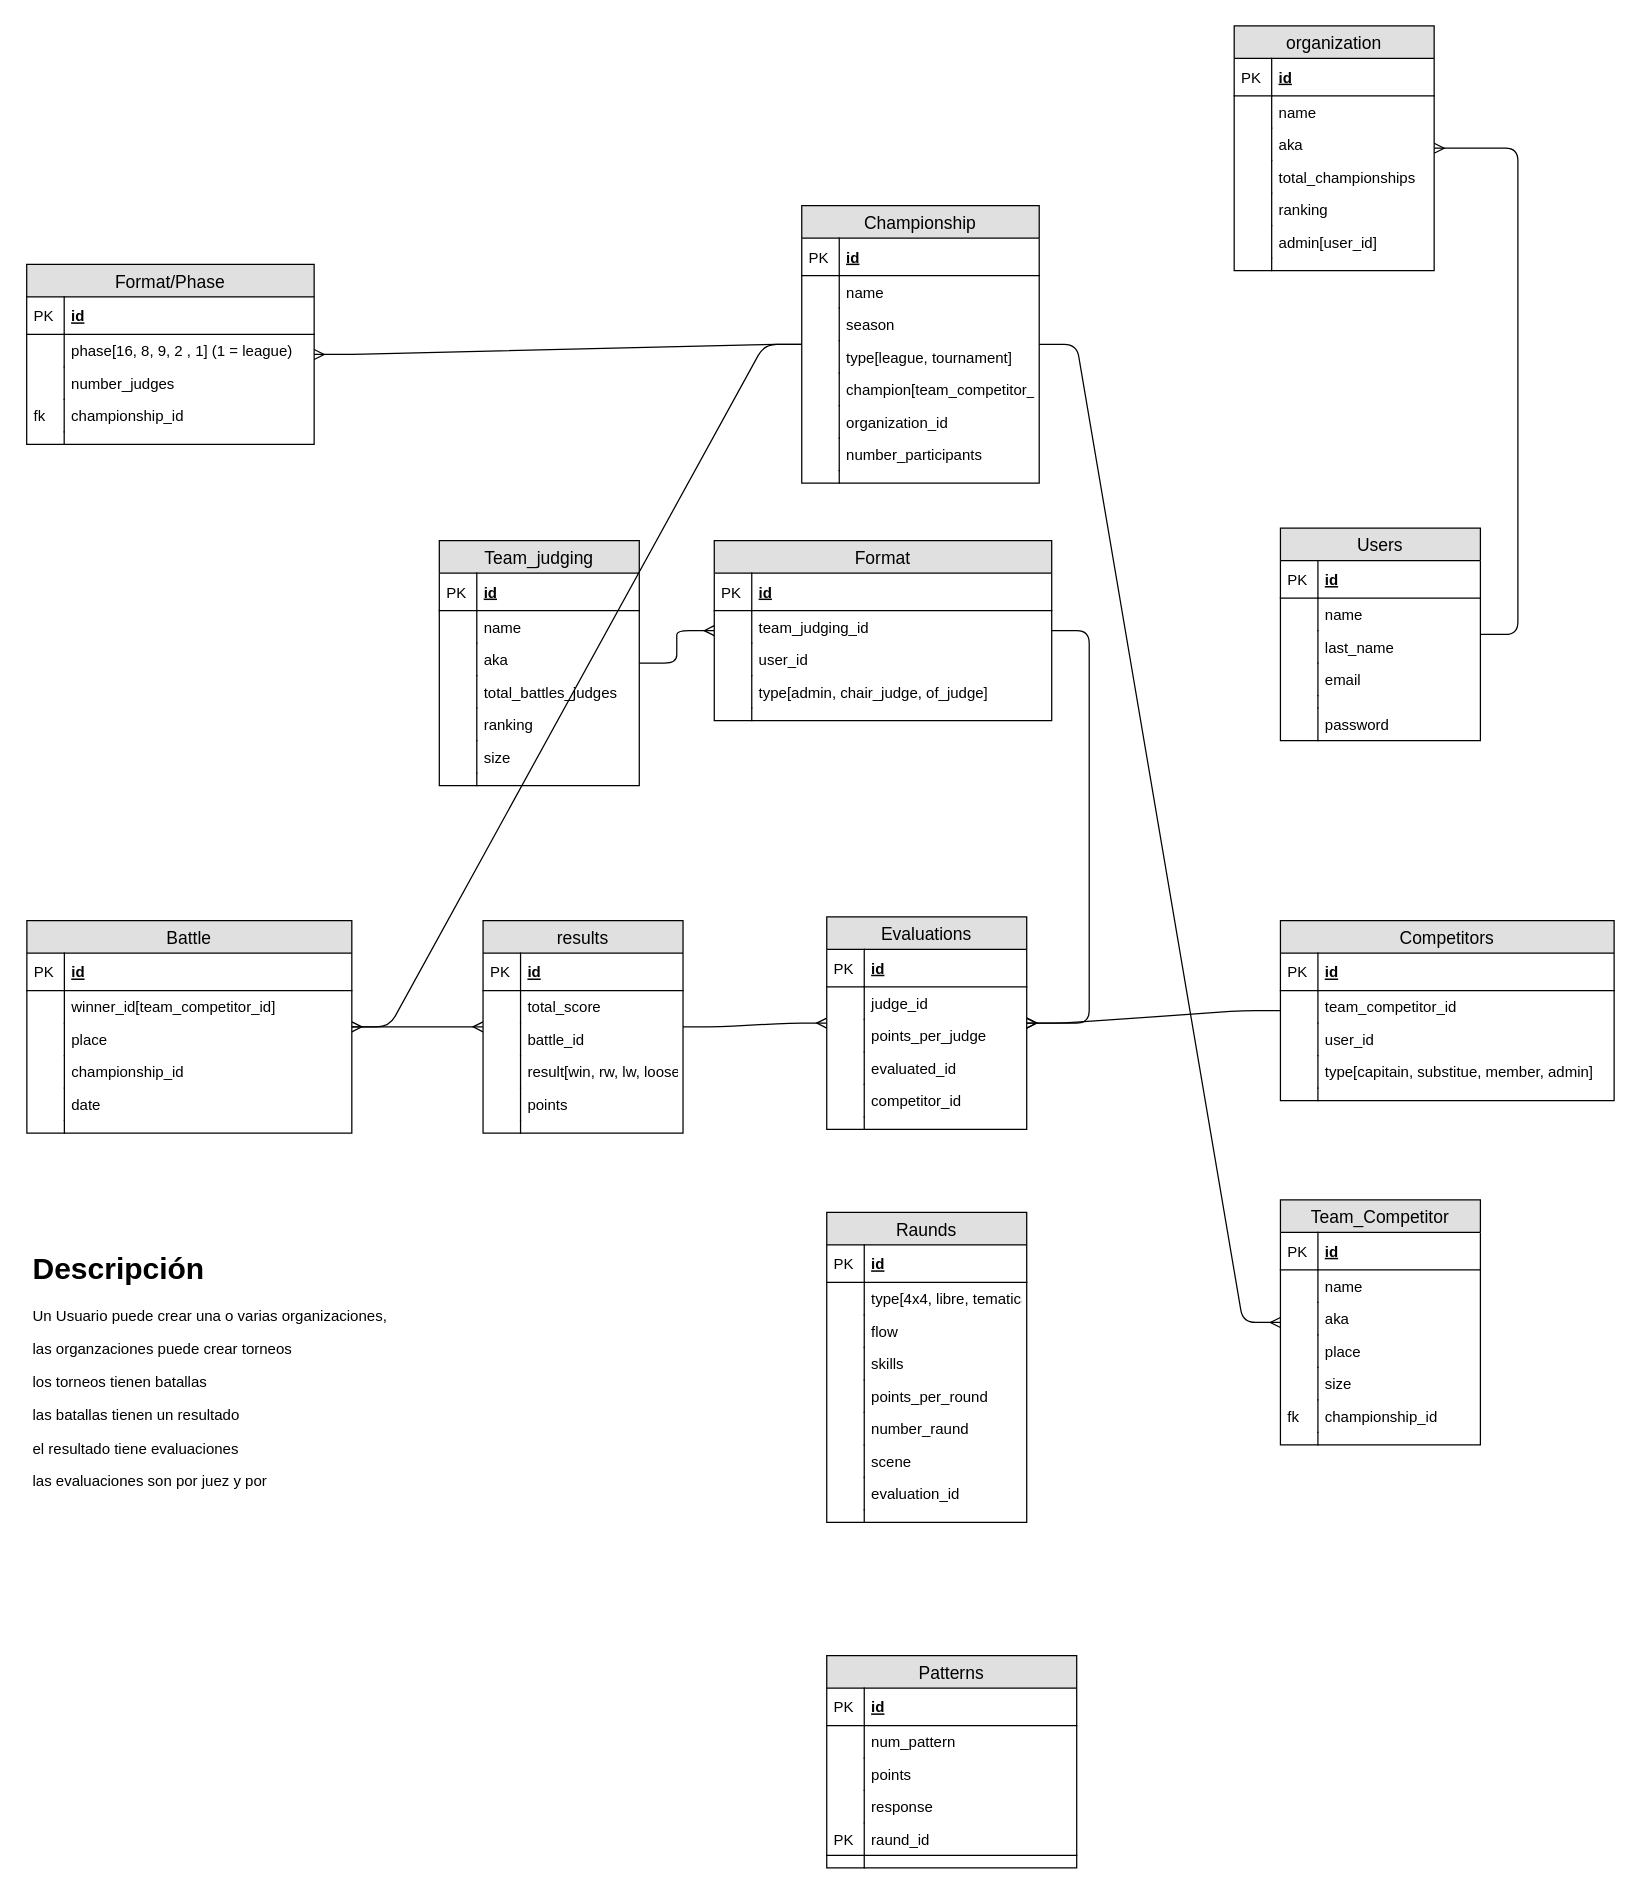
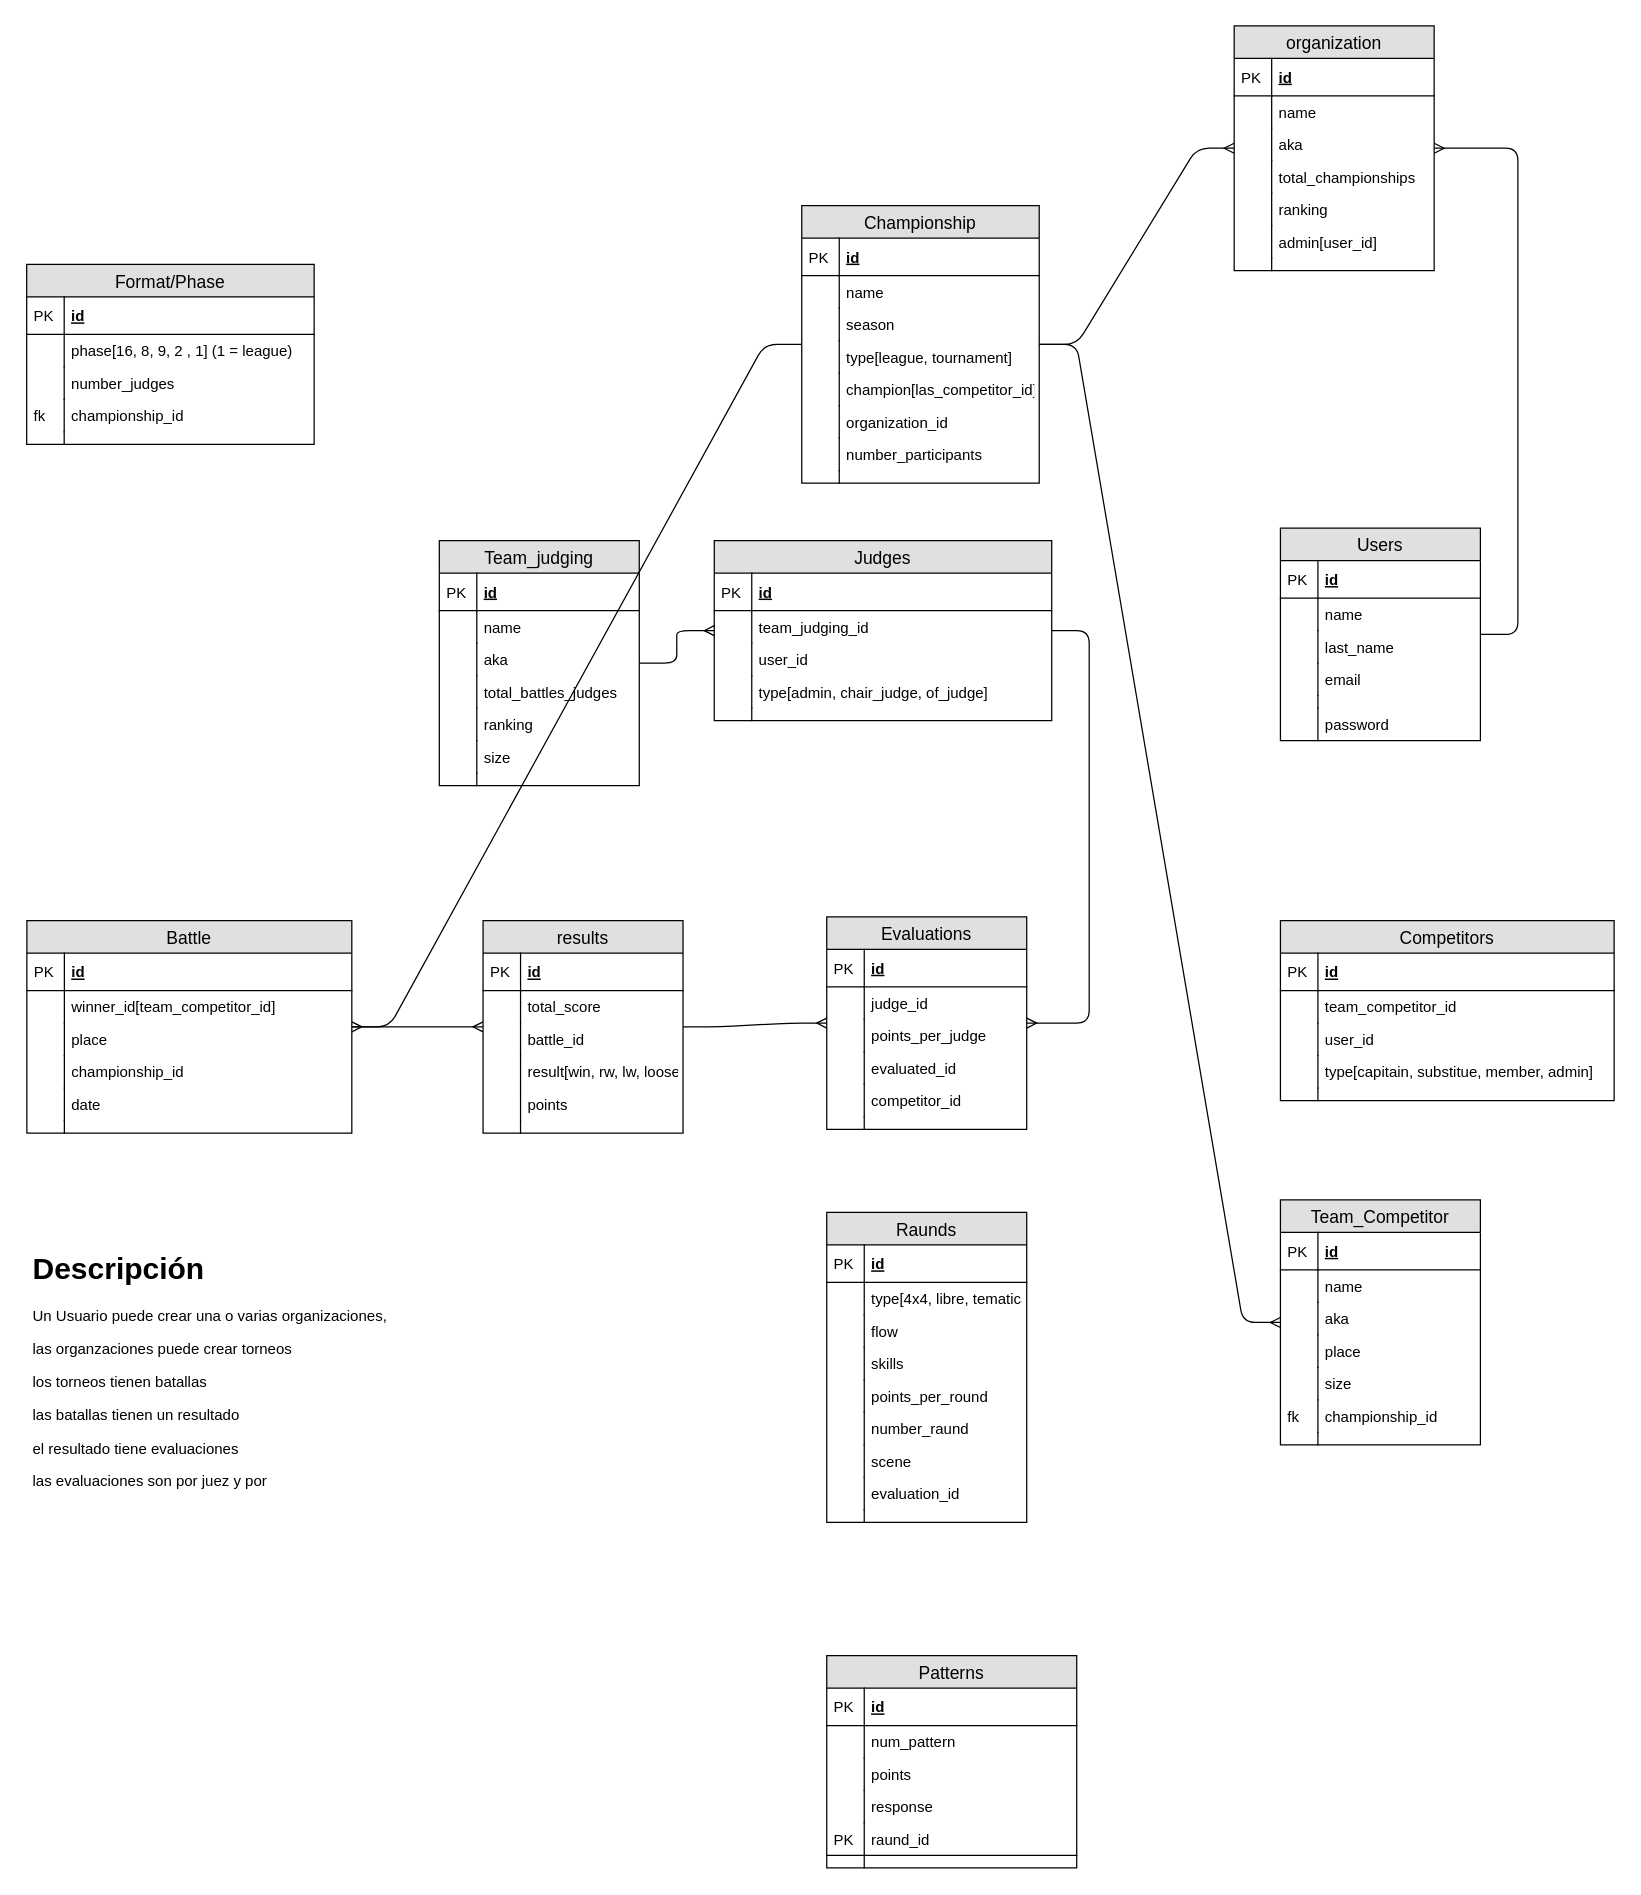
edge "Championship" -> "organization": added
edge "Championship" -> "Format/Phase": removed
node "champion[team_competitor_id]": label "champion[team_competitor_id]" -> "champion[las_competitor_id]"
node "Format": label "Format" -> "Judges"
edge "Competitors" -> "Evaluations": removed
